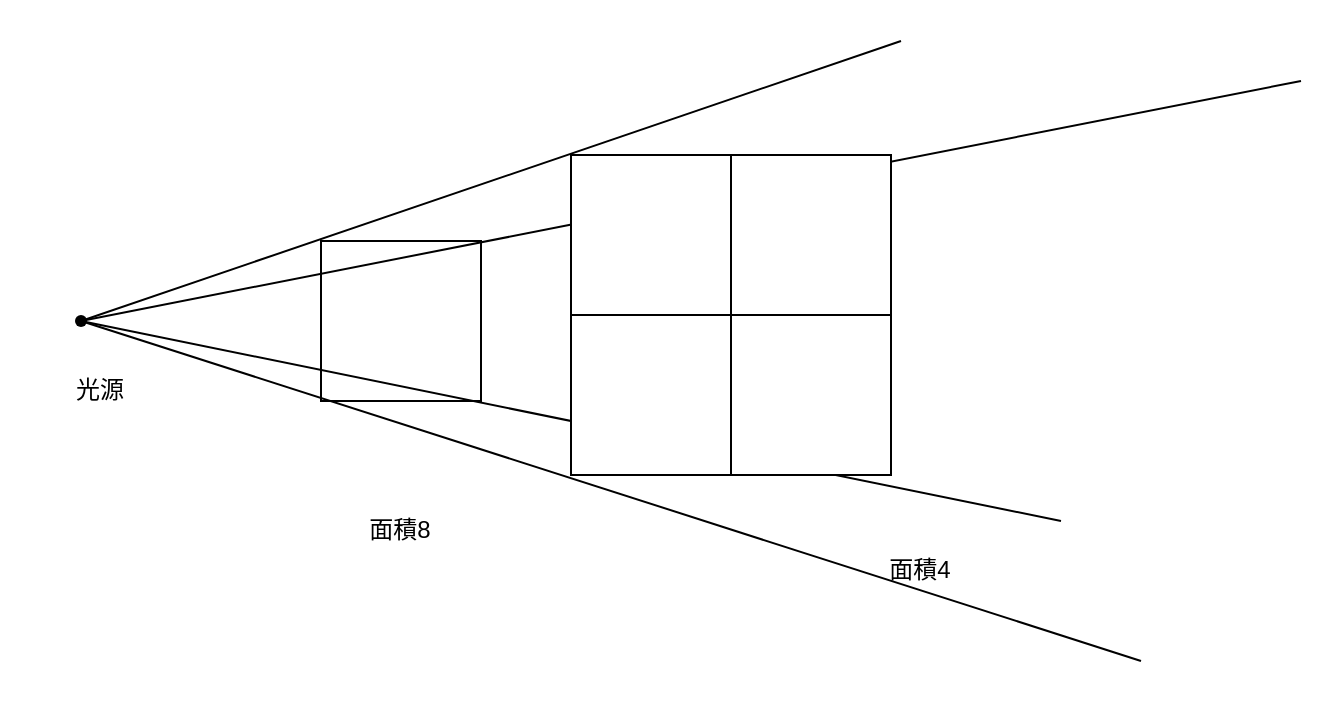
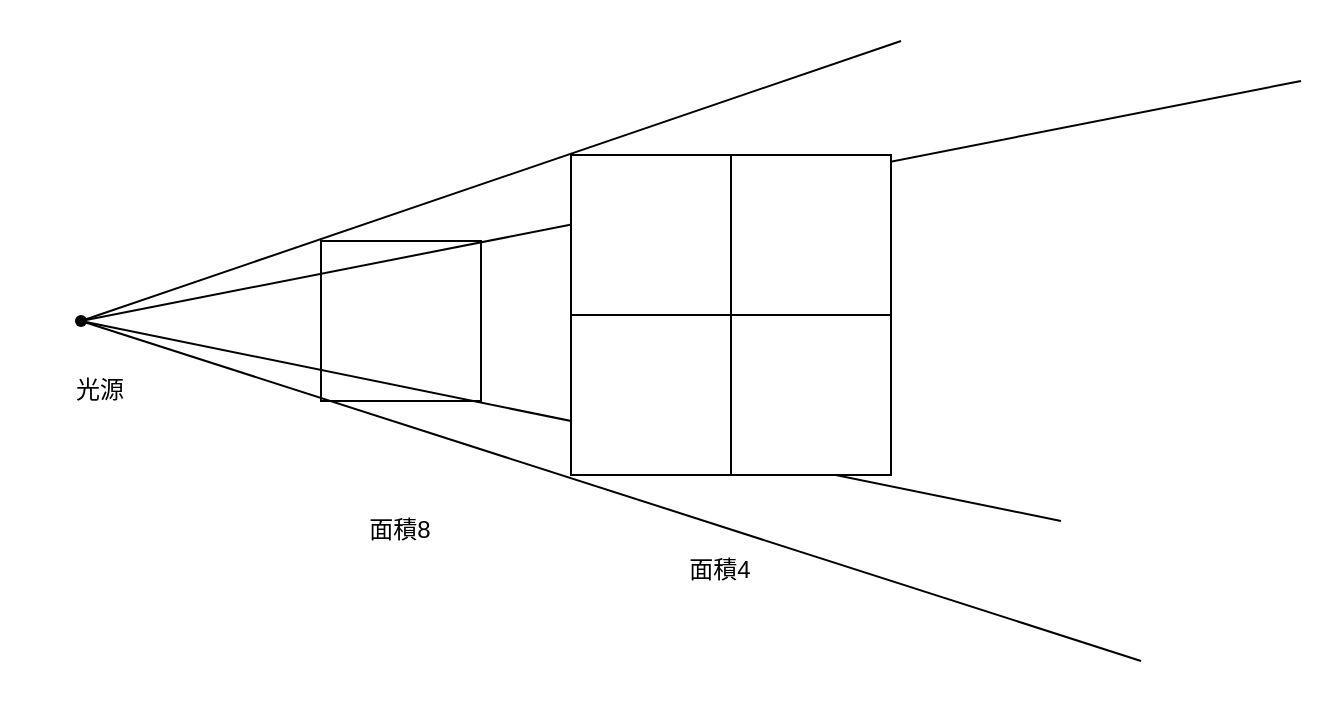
node "面積4": moved (921, 571) -> (721, 571)
